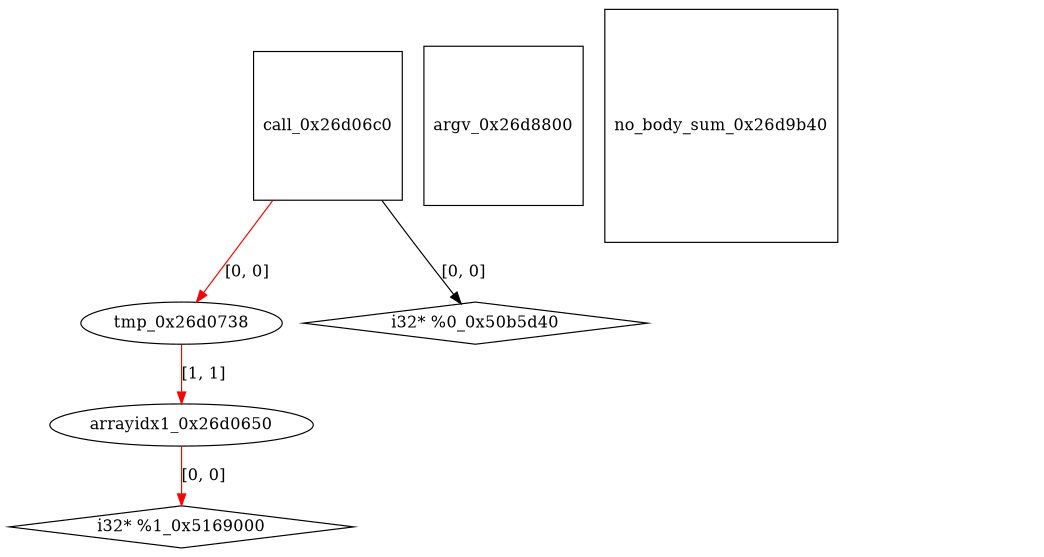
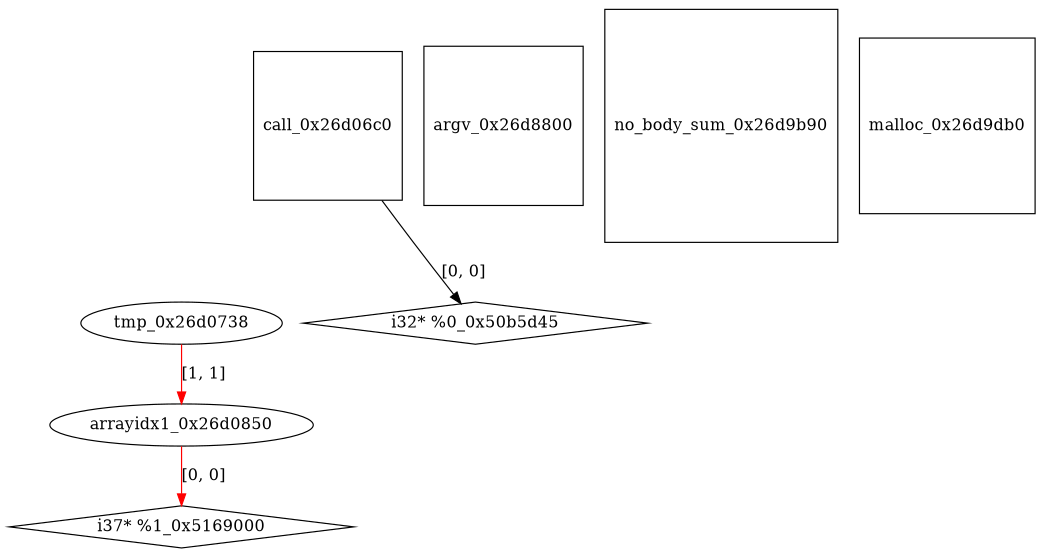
node "no_body_sum_0x26d9b40": label "no_body_sum_0x26d9b40" -> "no_body_sum_0x26d9b90"
node "malloc_0x26d9db0": added
edge "call_0x26d06c0" -> "tmp_0x26d0738": removed, label "[0, 0]"
node "i32* %0_0x50b5d40": label "i32* %0_0x50b5d40" -> "i32* %0_0x50b5d45"
node "arrayidx1_0x26d0650": label "arrayidx1_0x26d0650" -> "arrayidx1_0x26d0850"
node "i32* %1_0x5169000": label "i32* %1_0x5169000" -> "i37* %1_0x5169000"
